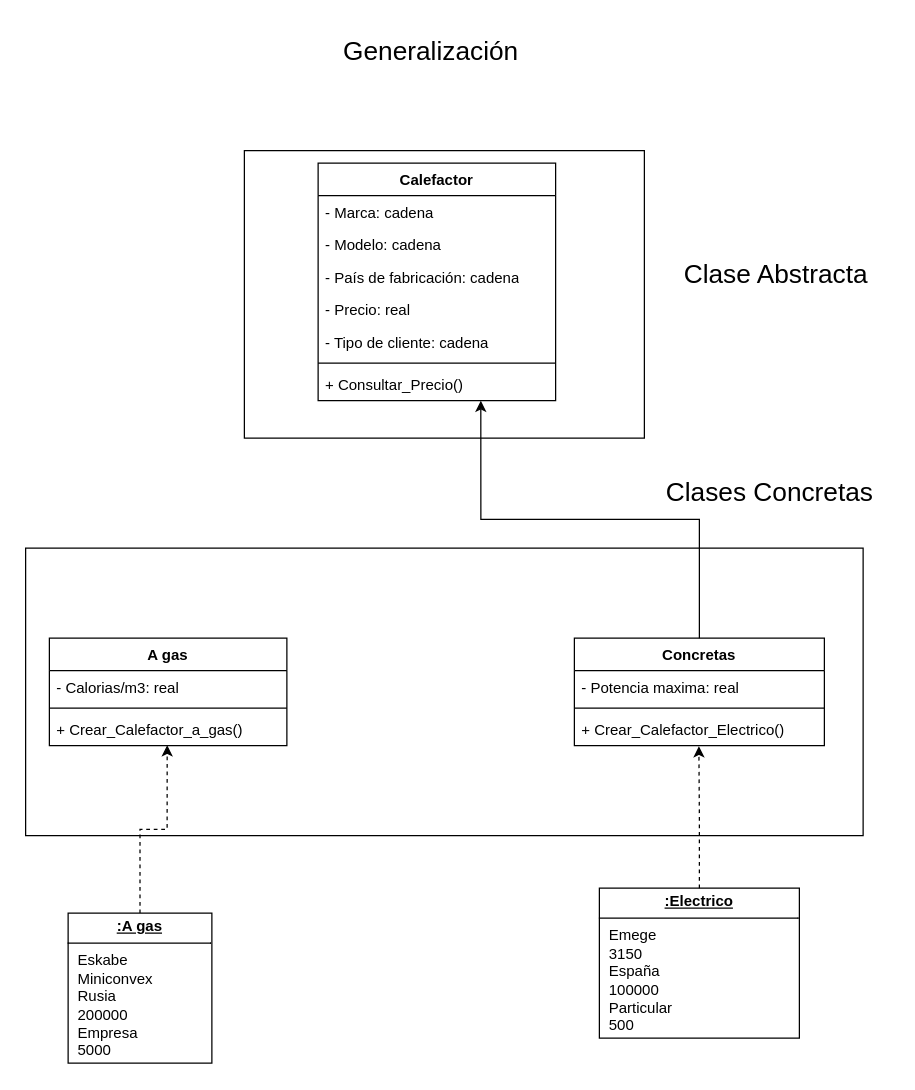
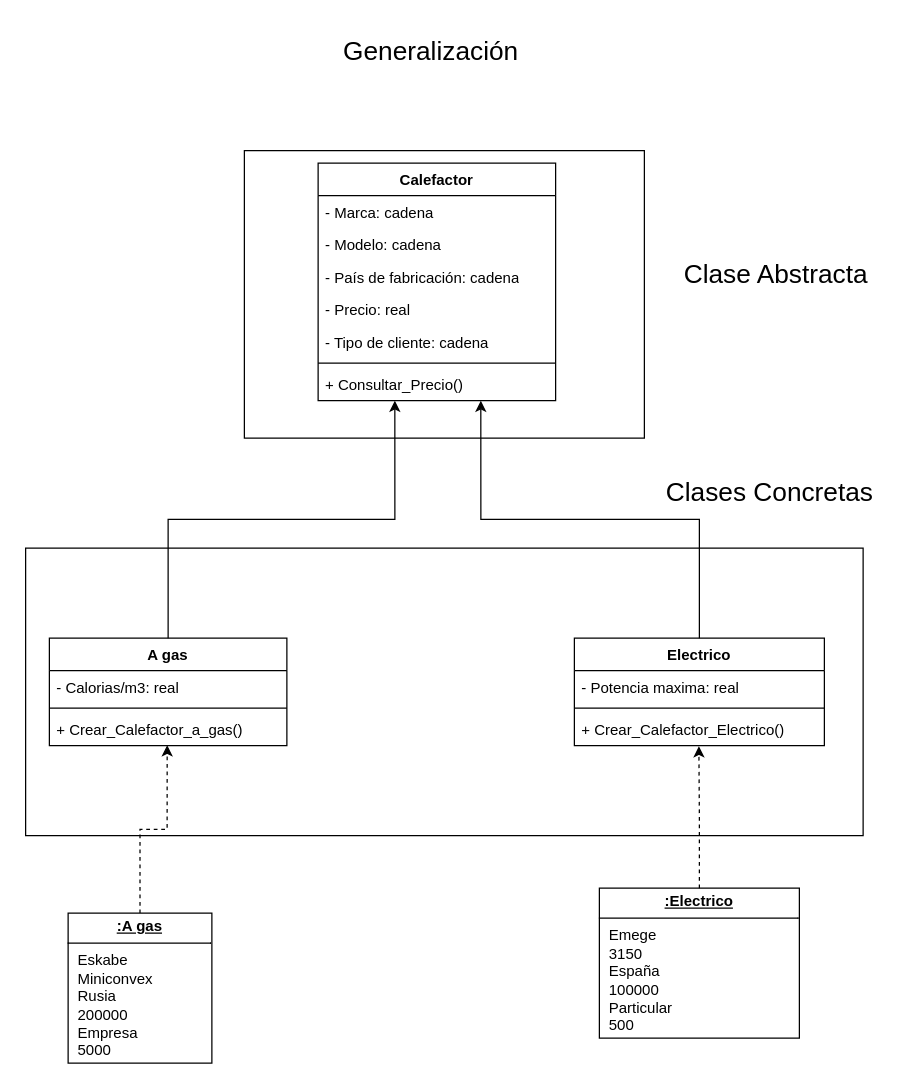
edge "A gas" -> "+ Consultar_Precio()": added
node "Concretas": label "Concretas" -> "Electrico"
